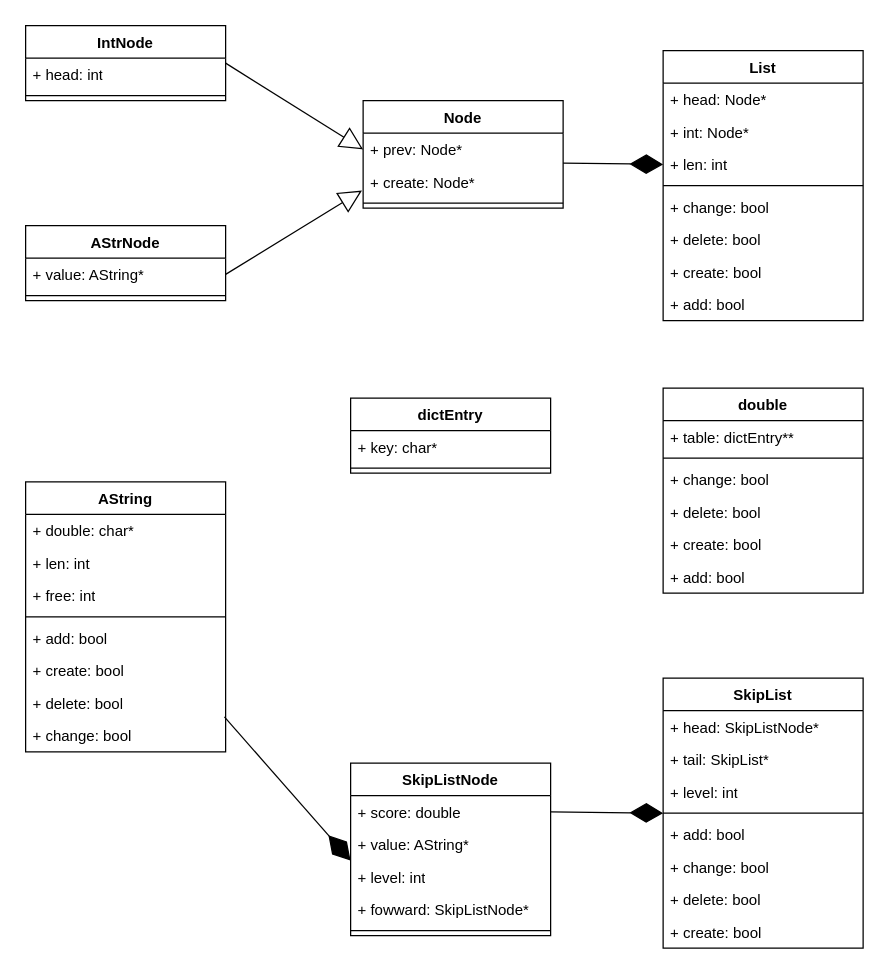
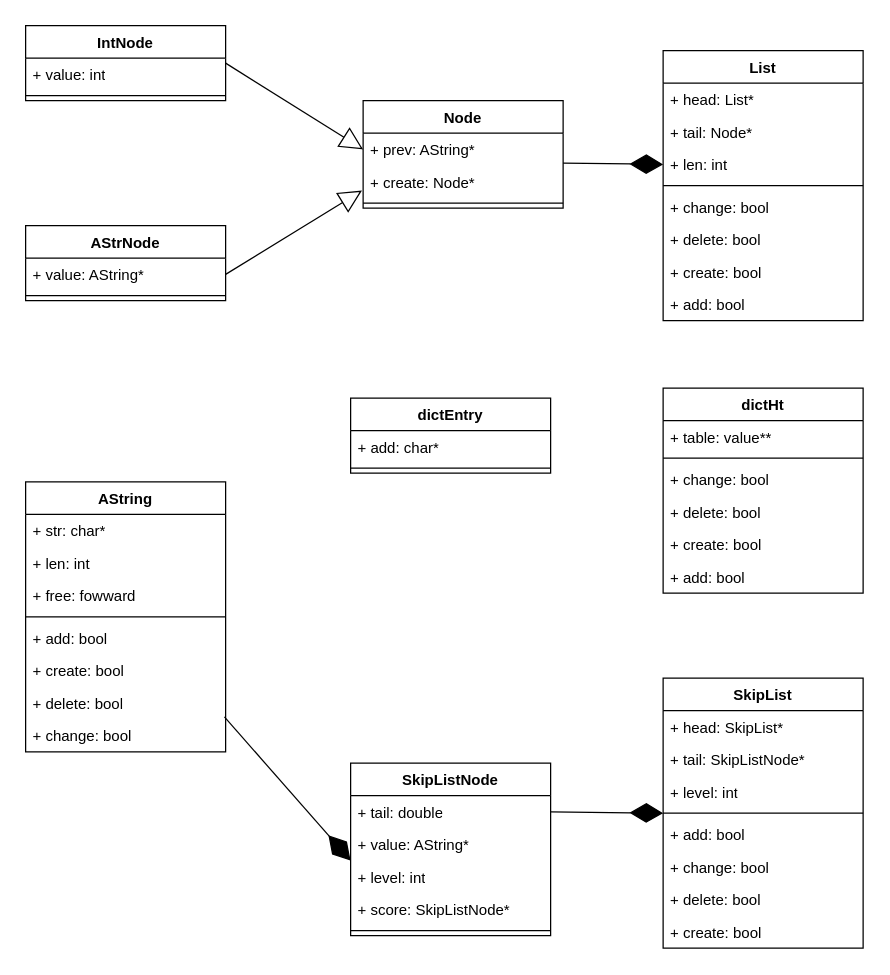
node "+ head: int": label "+ head: int" -> "+ value: int"
node "+ head: Node*": label "+ head: Node*" -> "+ head: List*"
node "+ int: Node*": label "+ int: Node*" -> "+ tail: Node*"
node "+ prev: Node*": label "+ prev: Node*" -> "+ prev: AString*"
node "double": label "double" -> "dictHt"
node "+ table: dictEntry**": label "+ table: dictEntry**" -> "+ table: value**"
node "+ key: char*": label "+ key: char*" -> "+ add: char*"
node "+ double: char*": label "+ double: char*" -> "+ str: char*"
node "+ free: int": label "+ free: int" -> "+ free: fowward"
node "+ head: SkipListNode*": label "+ head: SkipListNode*" -> "+ head: SkipList*"
node "+ tail: SkipList*": label "+ tail: SkipList*" -> "+ tail: SkipListNode*"
node "+ score: double": label "+ score: double" -> "+ tail: double"
node "+ fowward: SkipListNode*": label "+ fowward: SkipListNode*" -> "+ score: SkipListNode*"
